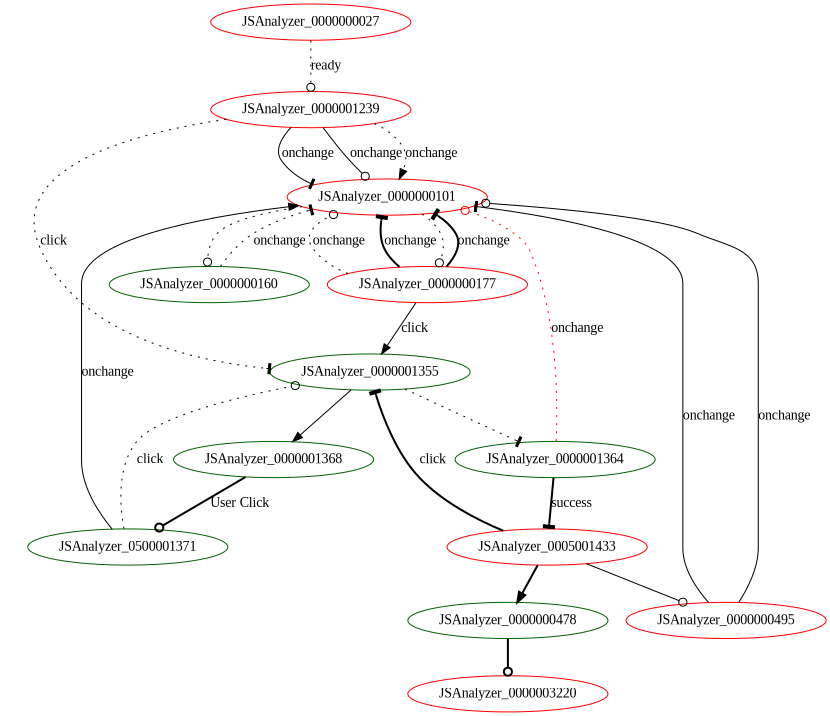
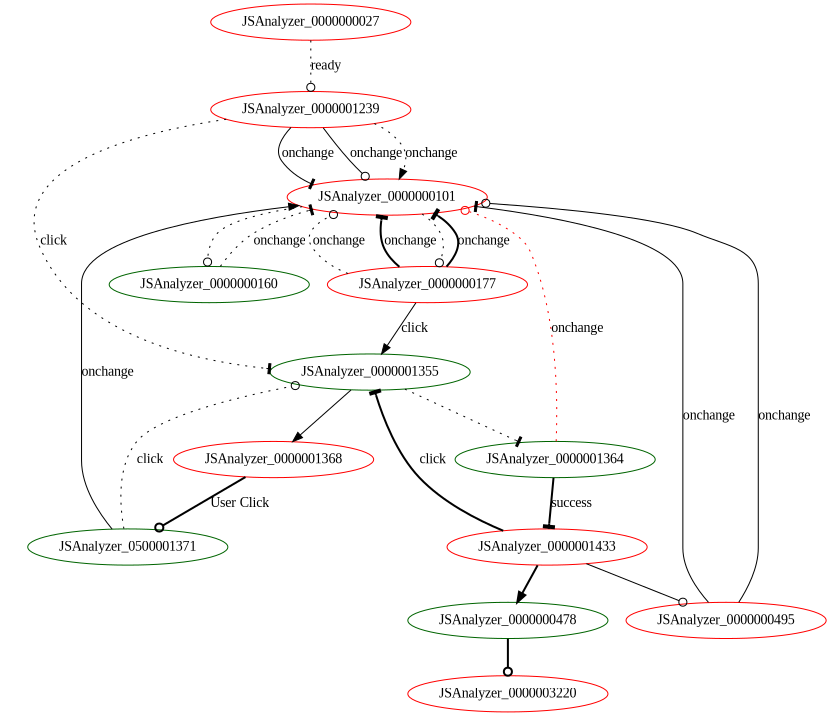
node "JSAnalyzer_0000001368": color darkgreen -> red
node "JSAnalyzer_0005001433": label "JSAnalyzer_0005001433" -> "JSAnalyzer_0000001433"
